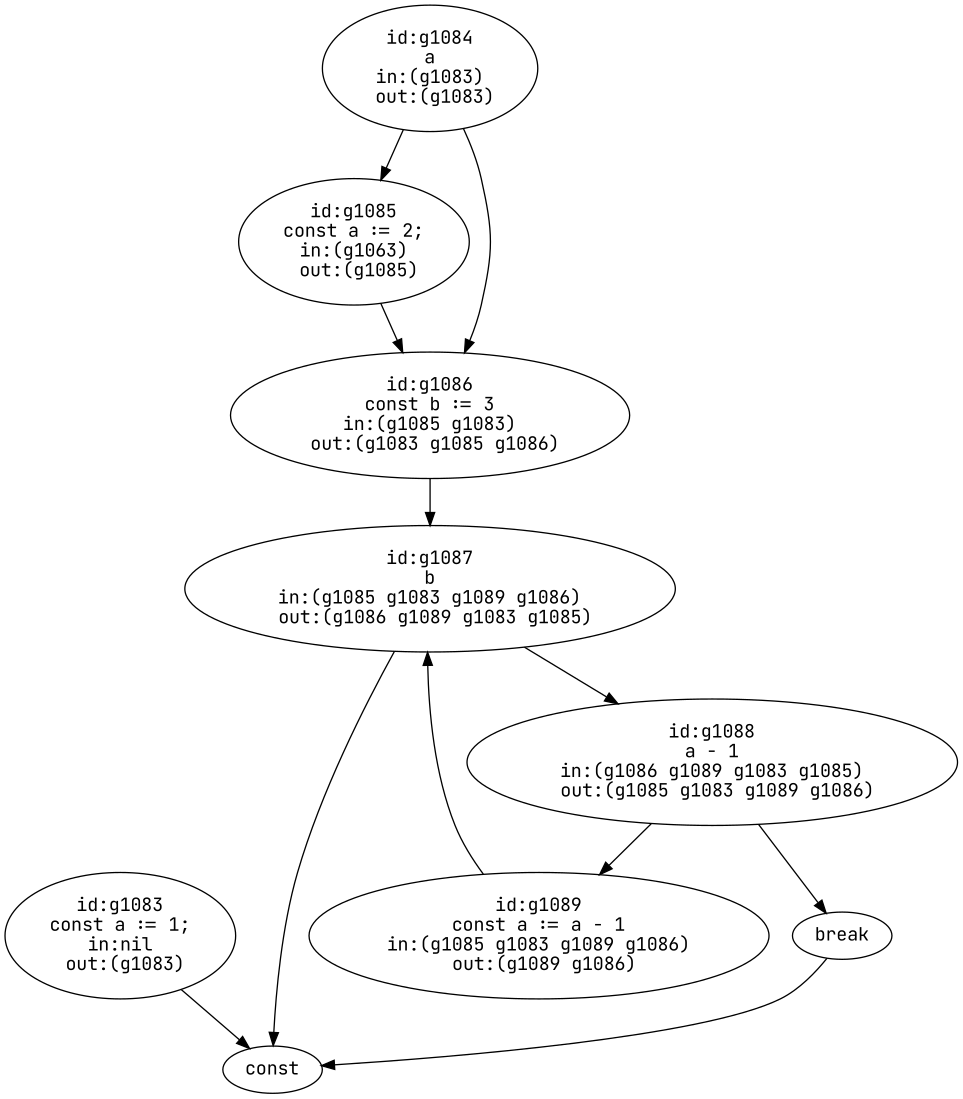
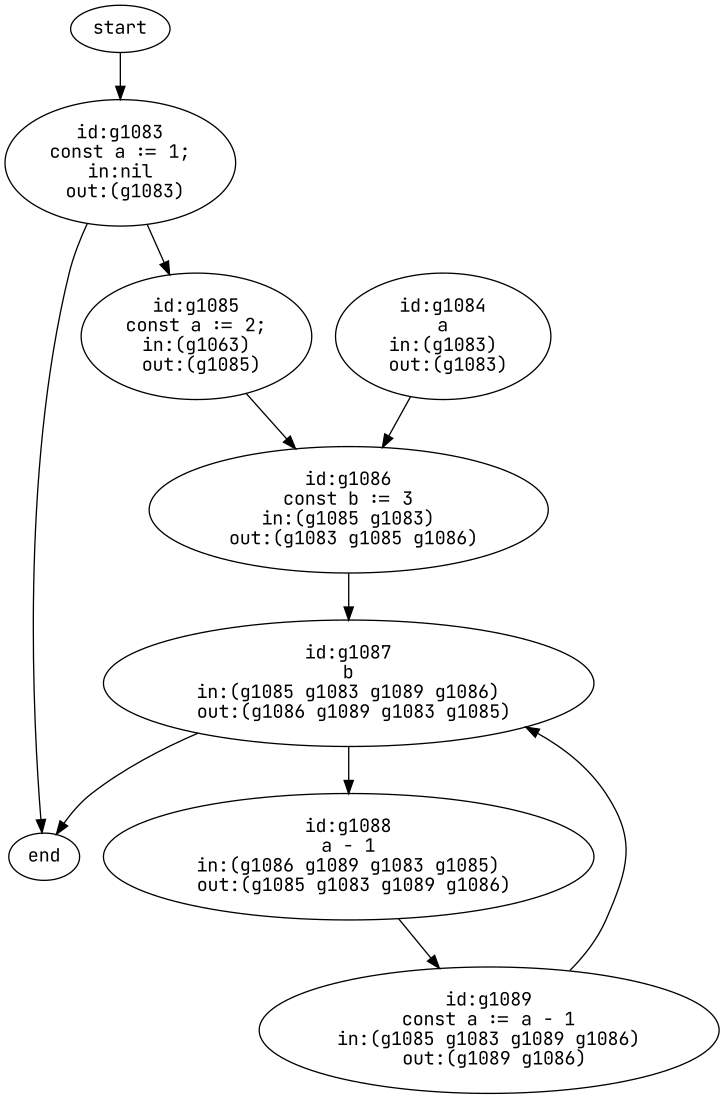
node "start": added
edge "id:g1084 a in:(g1083) out:(g1083)" -> "id:g1085 const a := 2; in:(g1063) out:(g1085)": now "id:g1083 const a := 1; in:nil out:(g1083)" -> "id:g1085 const a := 2; in:(g1063) out:(g1085)"
node "break": removed
node "const": label "const" -> "end"
